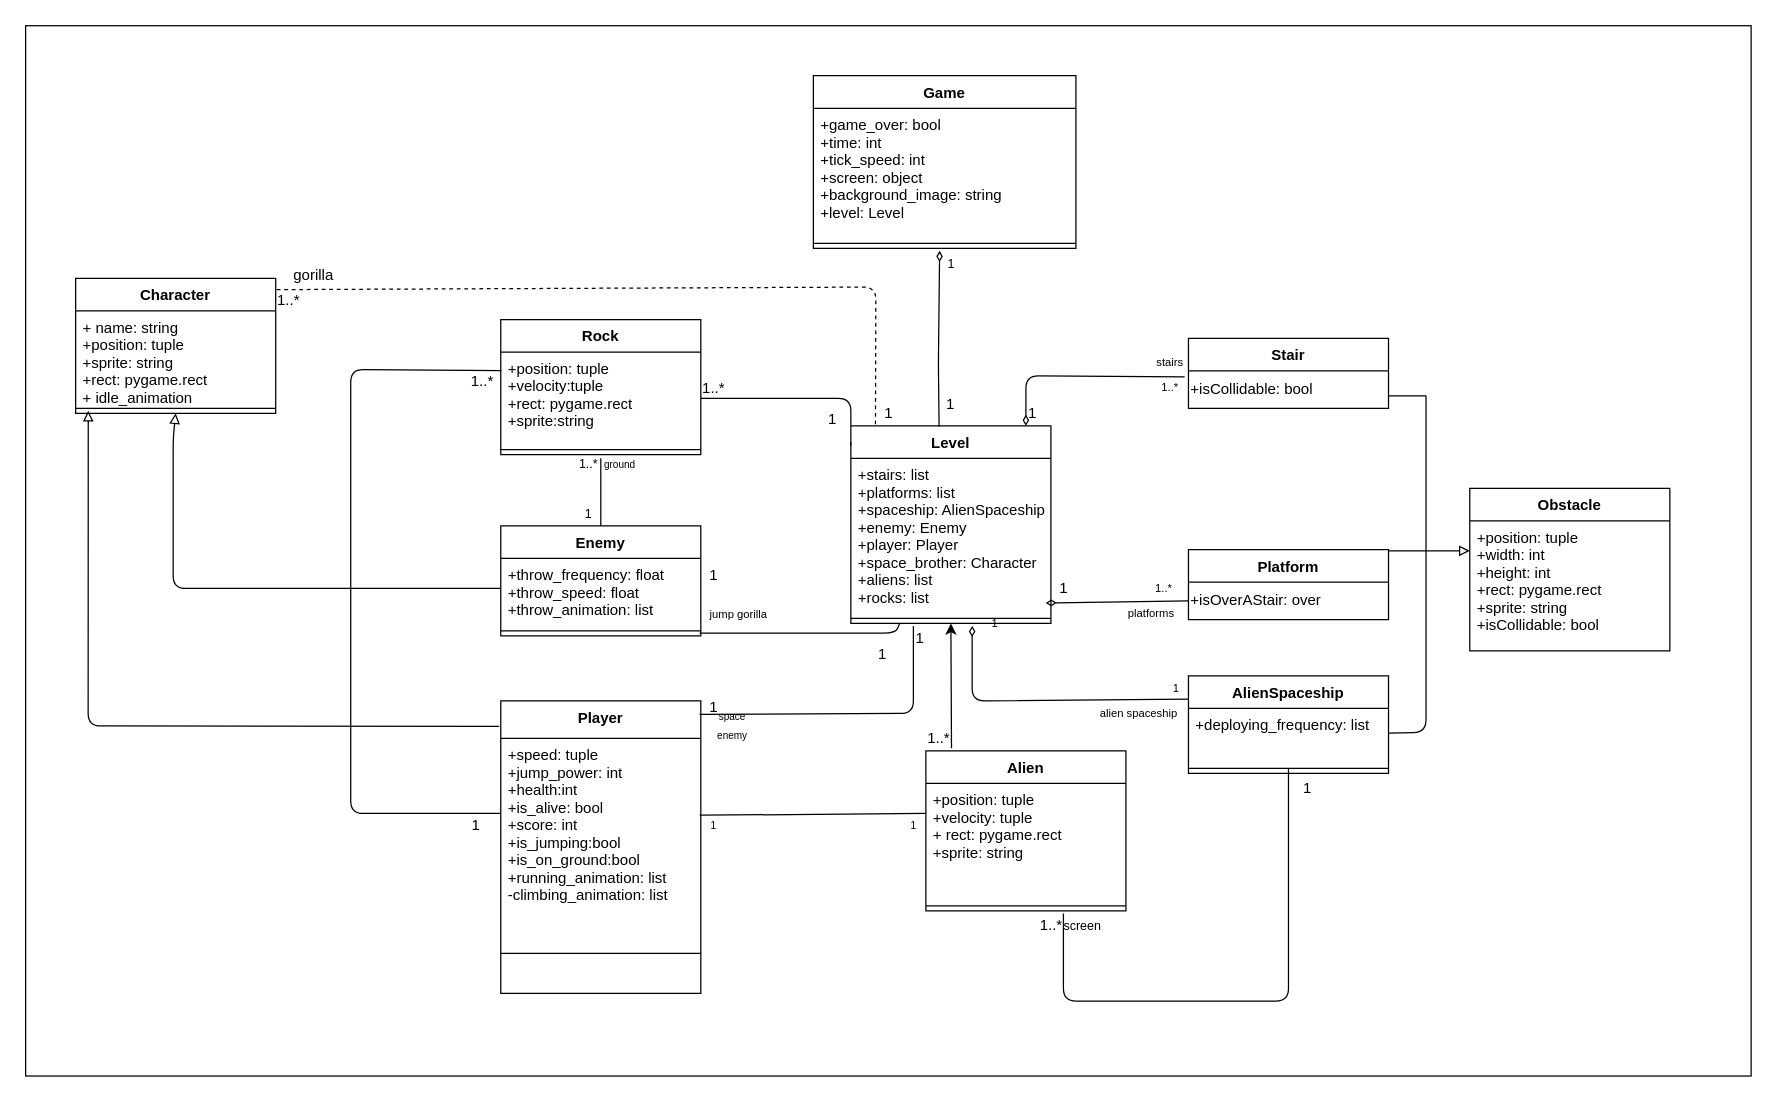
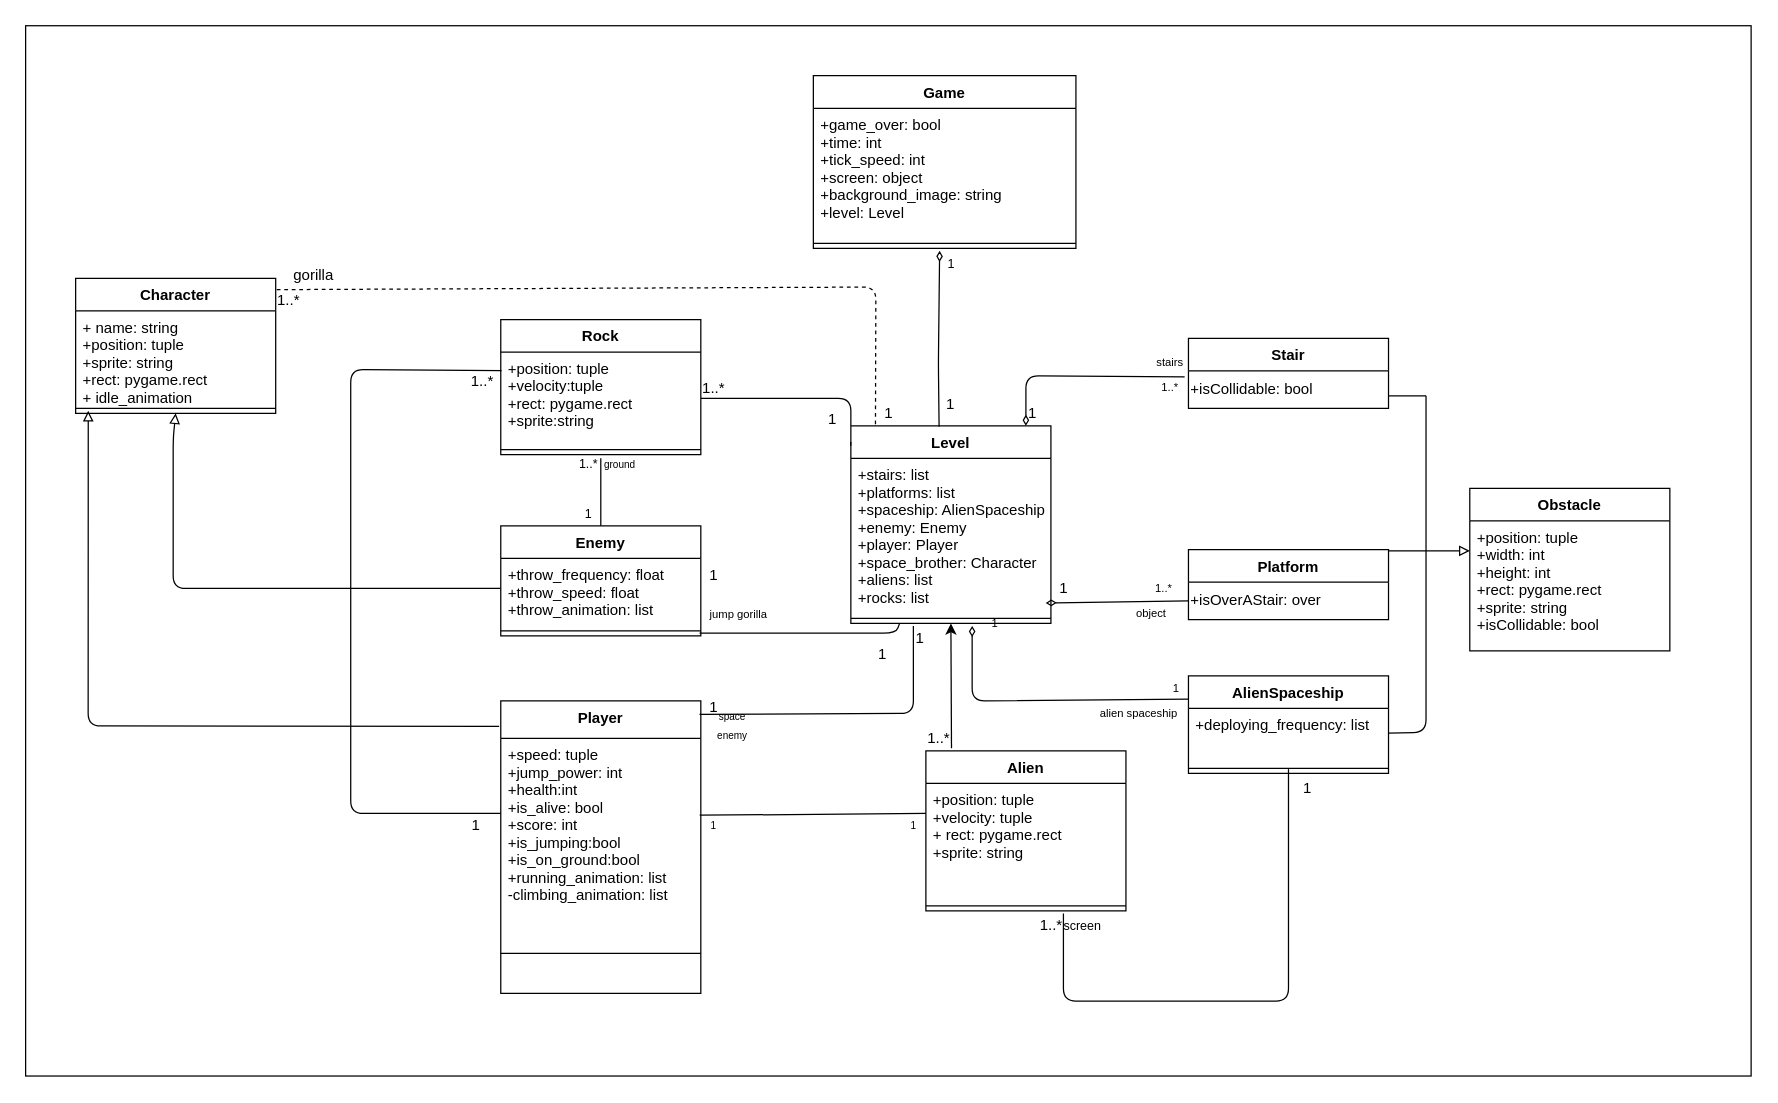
node "platforms": label "platforms" -> "object"
